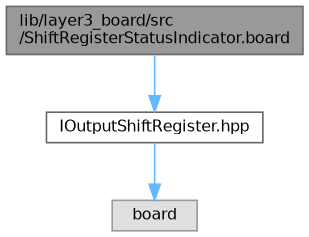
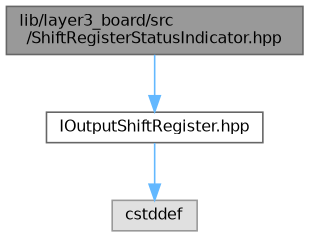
node "lib/layer3_board/src /ShiftRegisterStatusIndicator.board": label "lib/layer3_board/src /ShiftRegisterStatusIndicator.board" -> "lib/layer3_board/src /ShiftRegisterStatusIndicator.hpp"
node "board": label "board" -> "cstddef"
